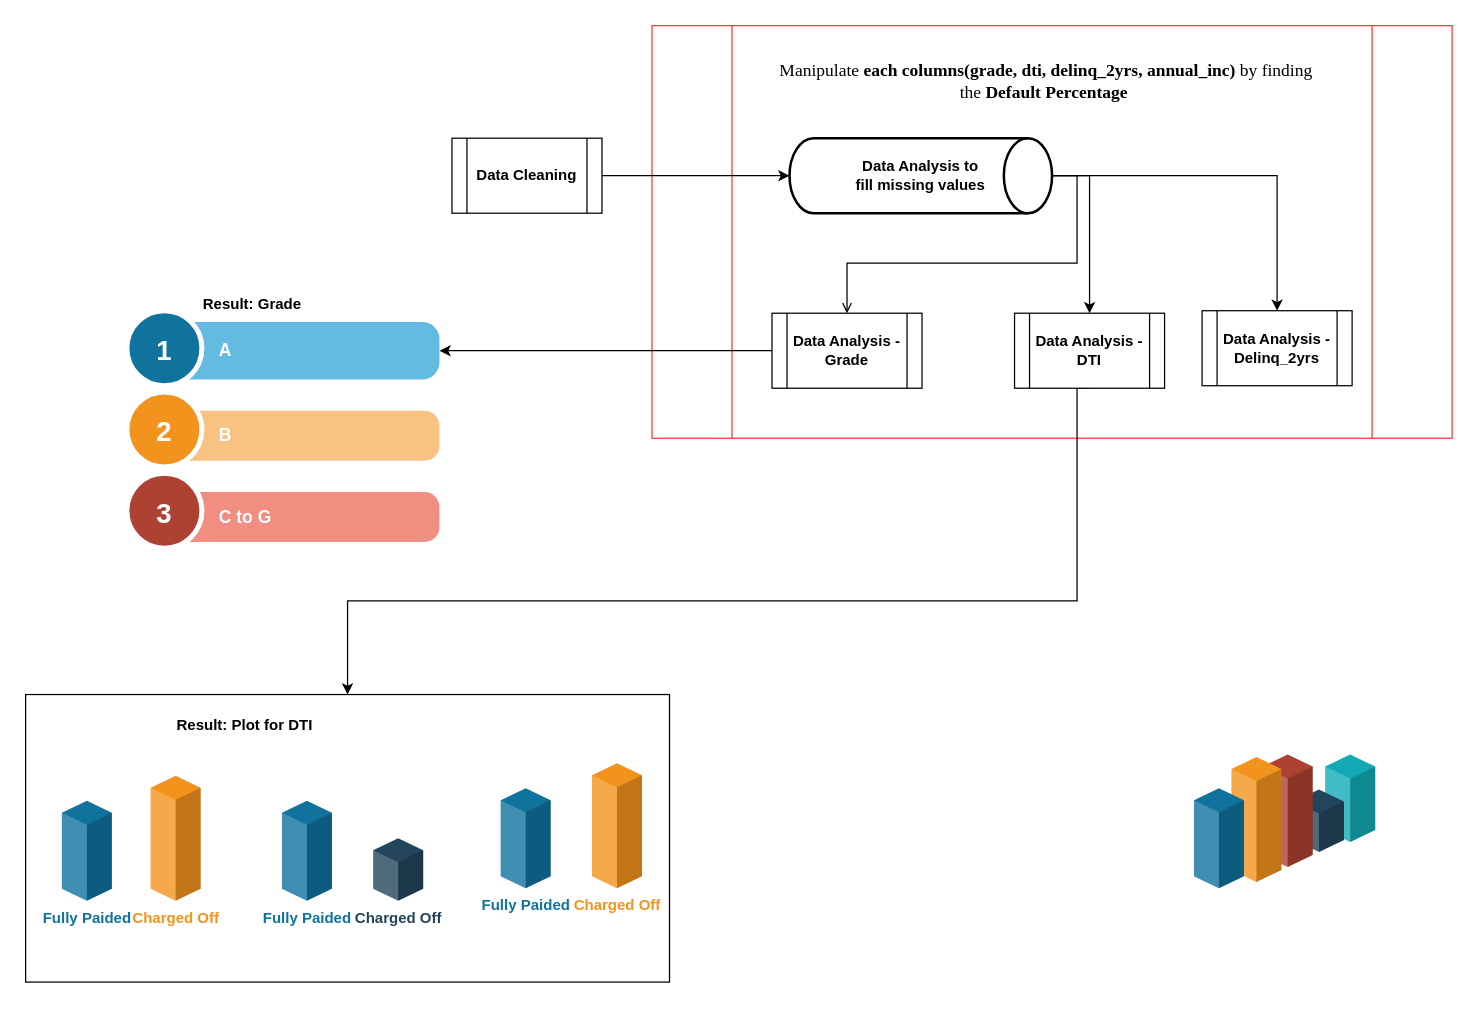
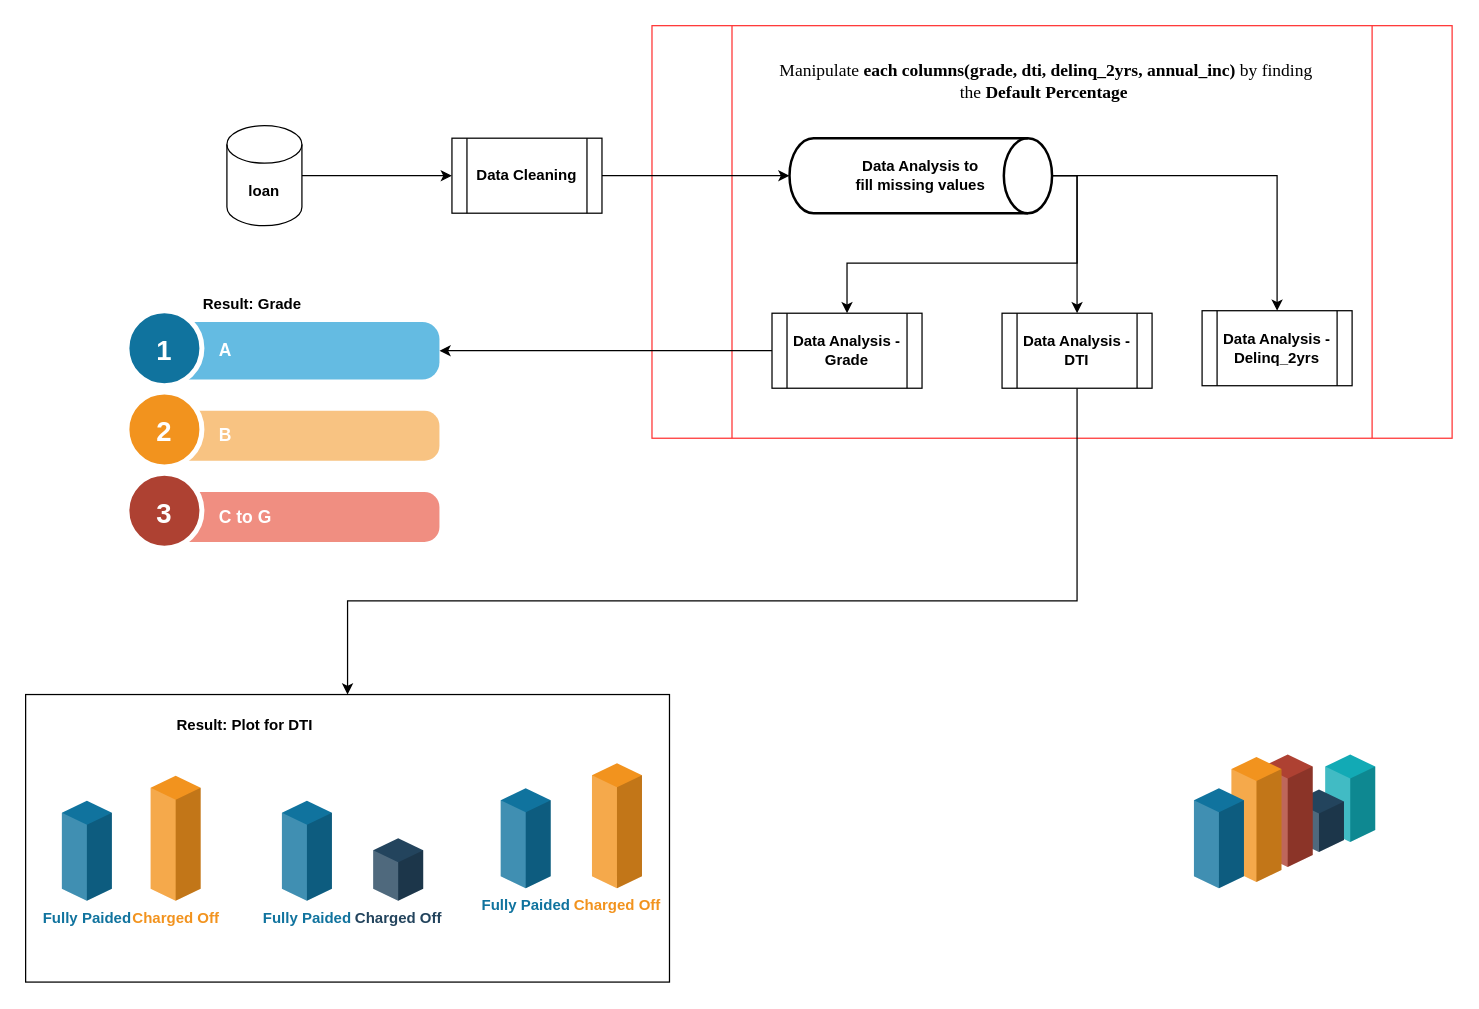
node "loan": added
edge "loan" -> "Data Cleaning": added
edge "Data Analysis to fill missing values" -> "Data Analysis - Grade": arrowhead open -> classic
node "Data Analysis - DTI": moved (1089, 351) -> (1077, 351)
